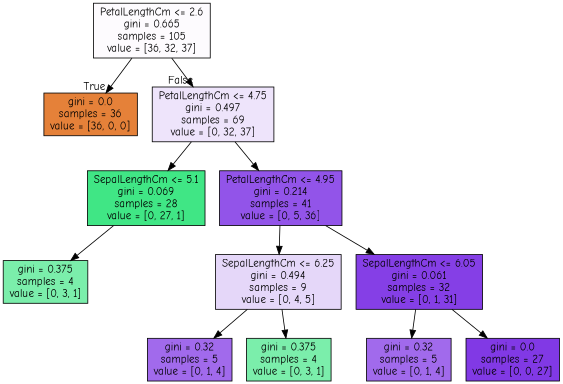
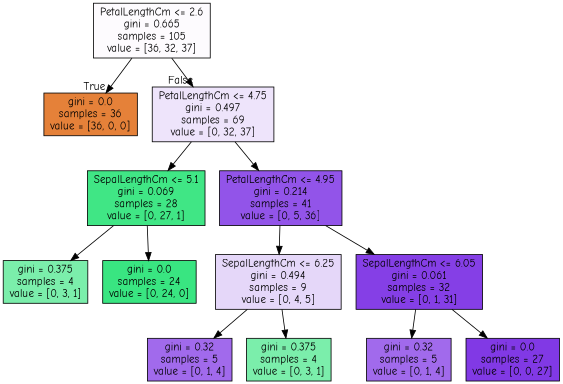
node "gini = 0.0 samples = 24 value = [0, 24, 0]": added
